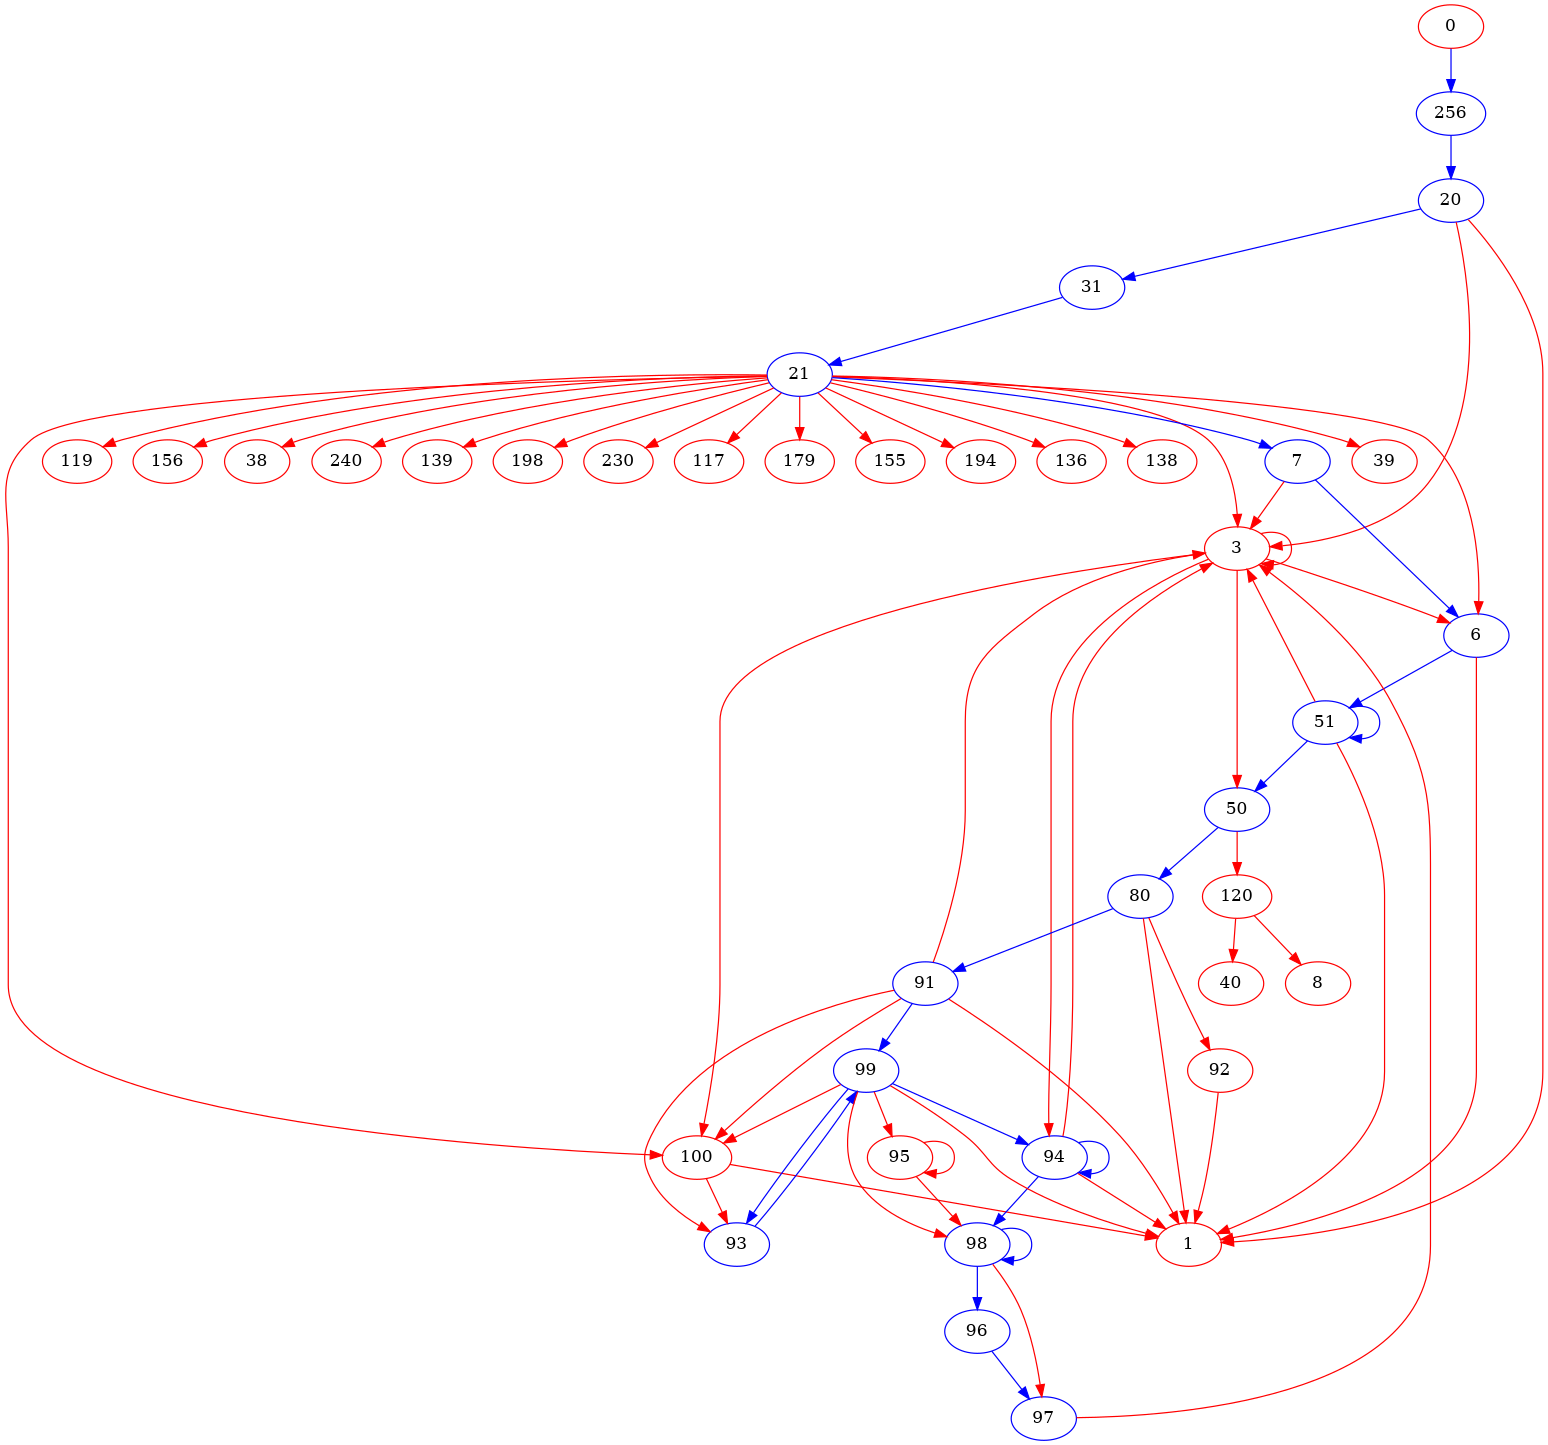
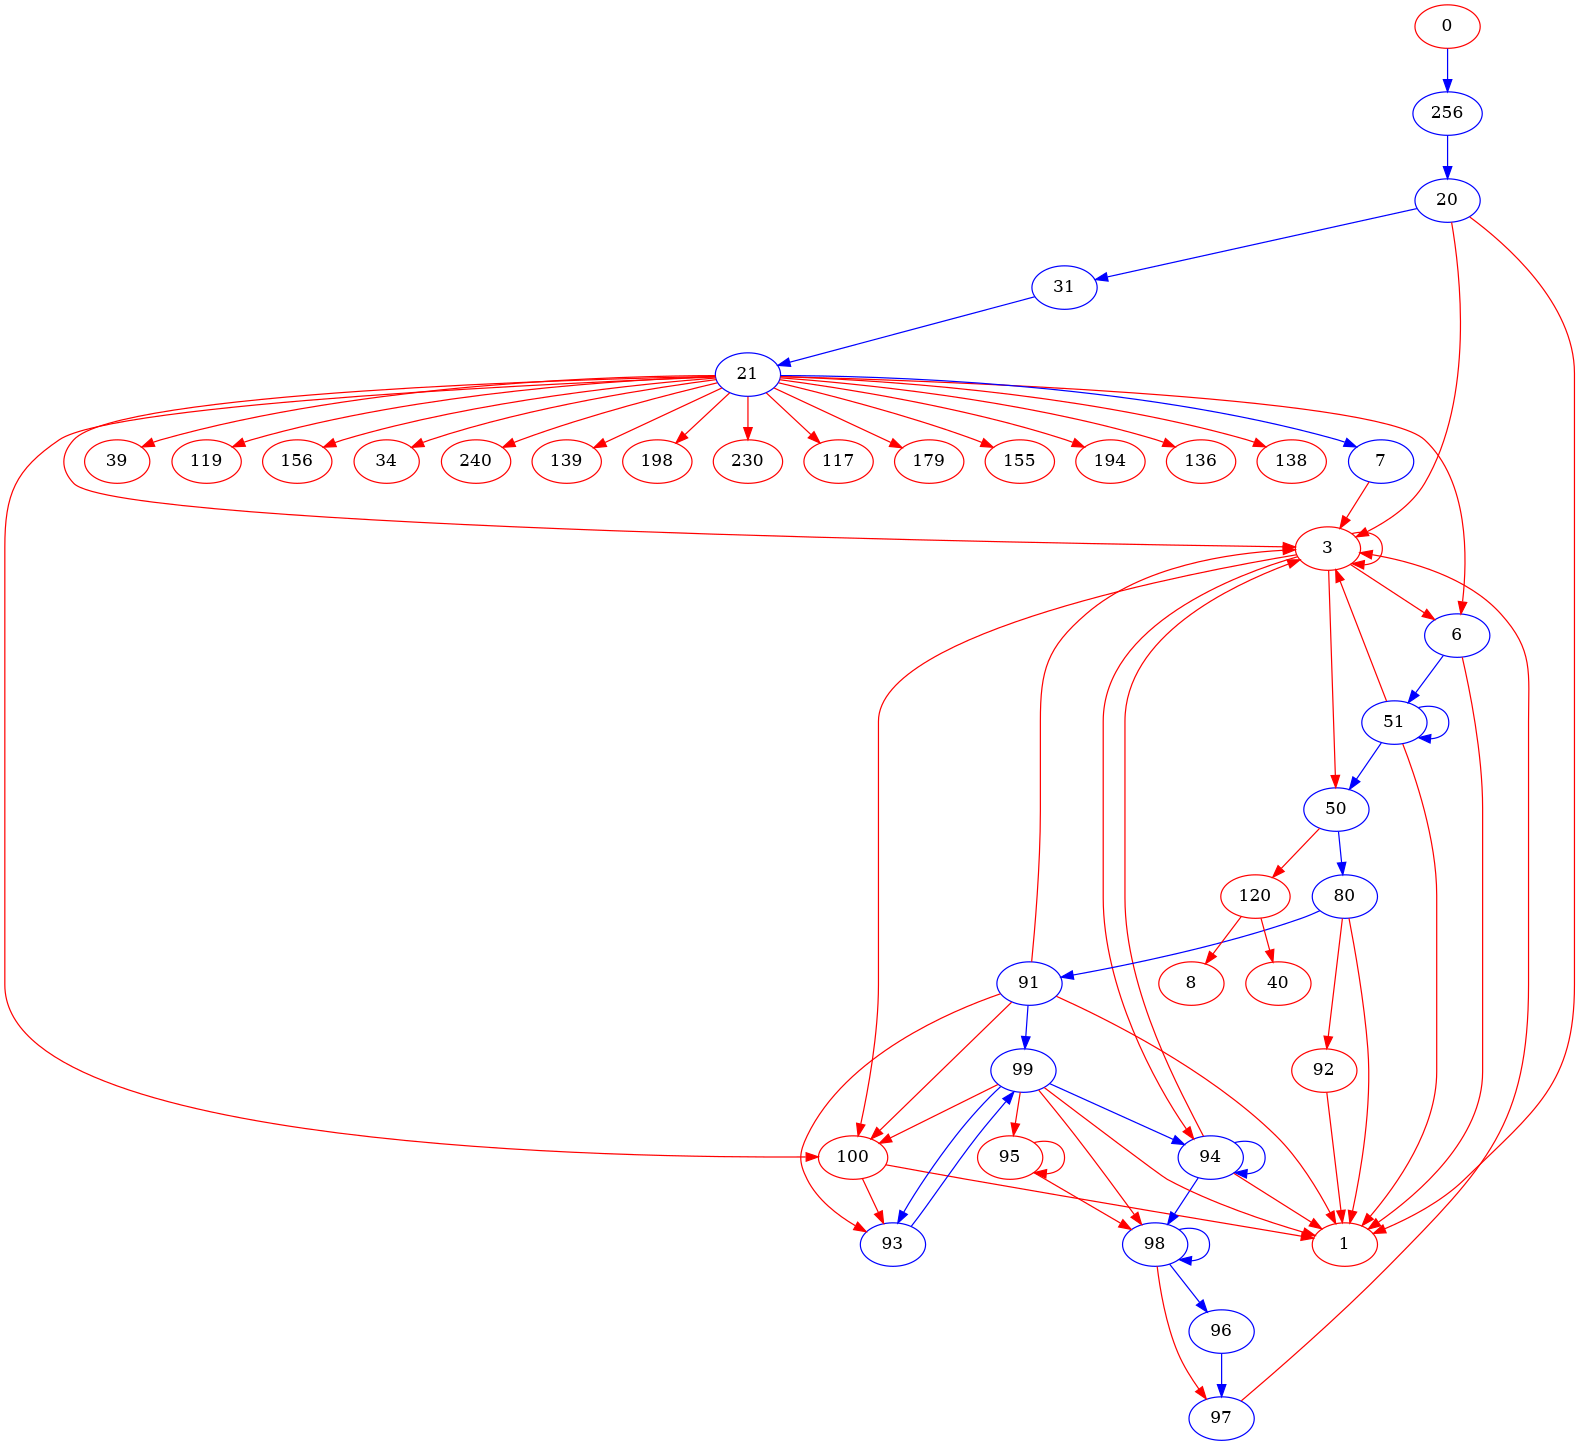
node "38": label "38" -> "34"
edge "7" -> "6": removed
